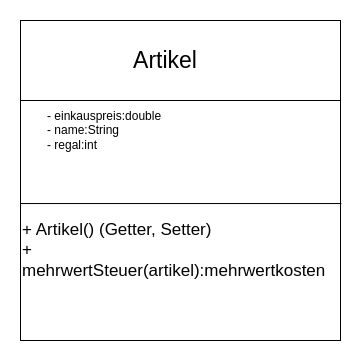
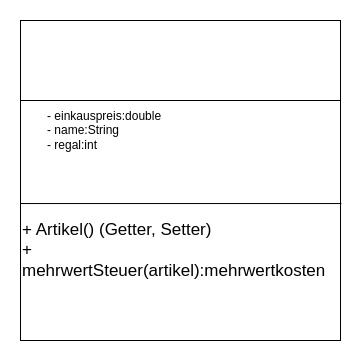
node "Artikel": removed
